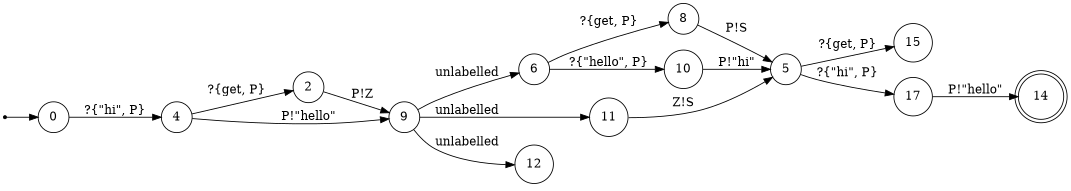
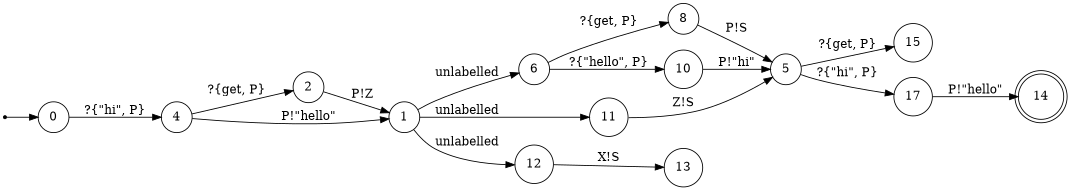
node "9": label "9" -> "1"
node "13": added
